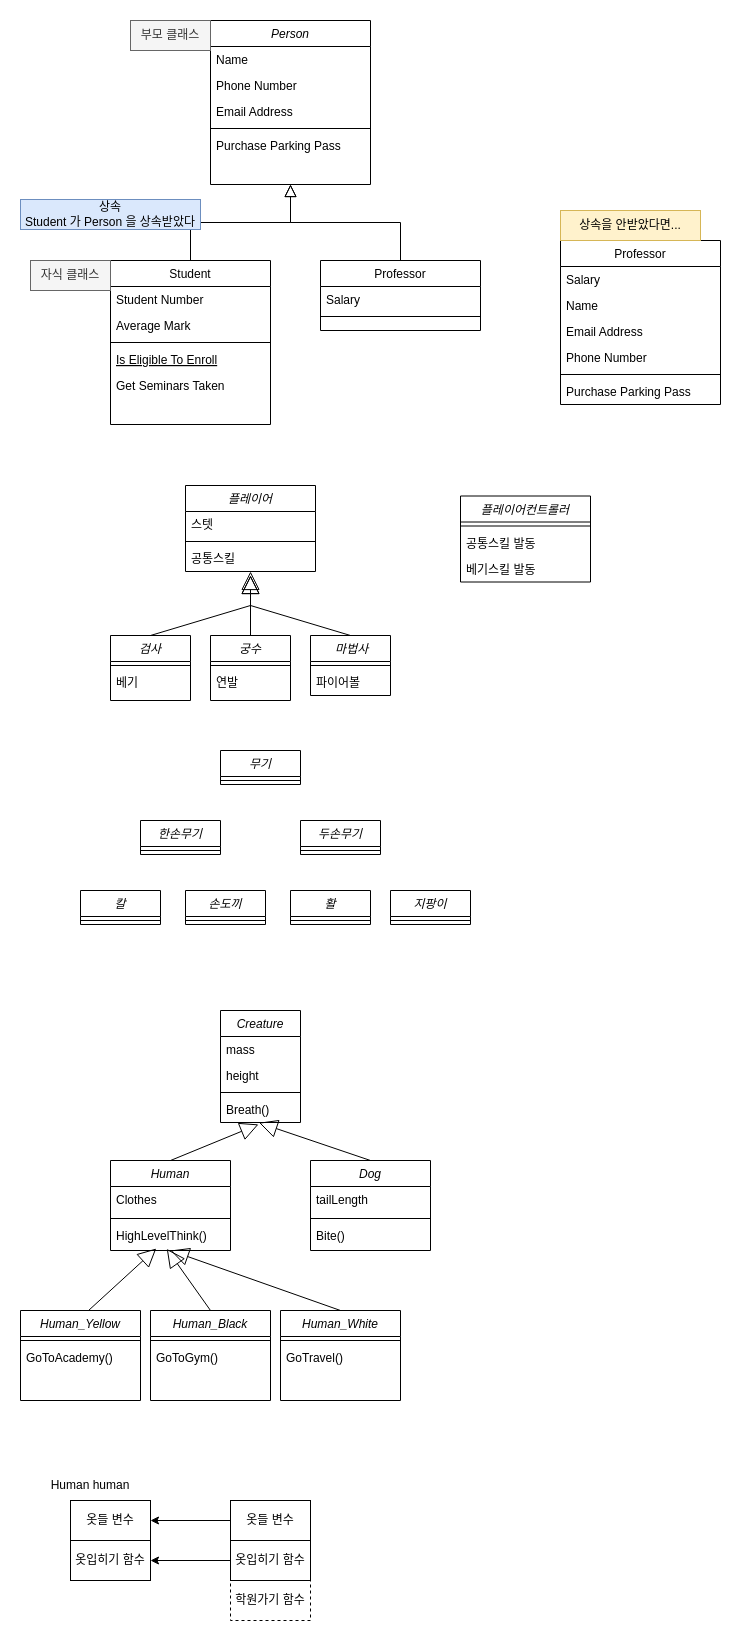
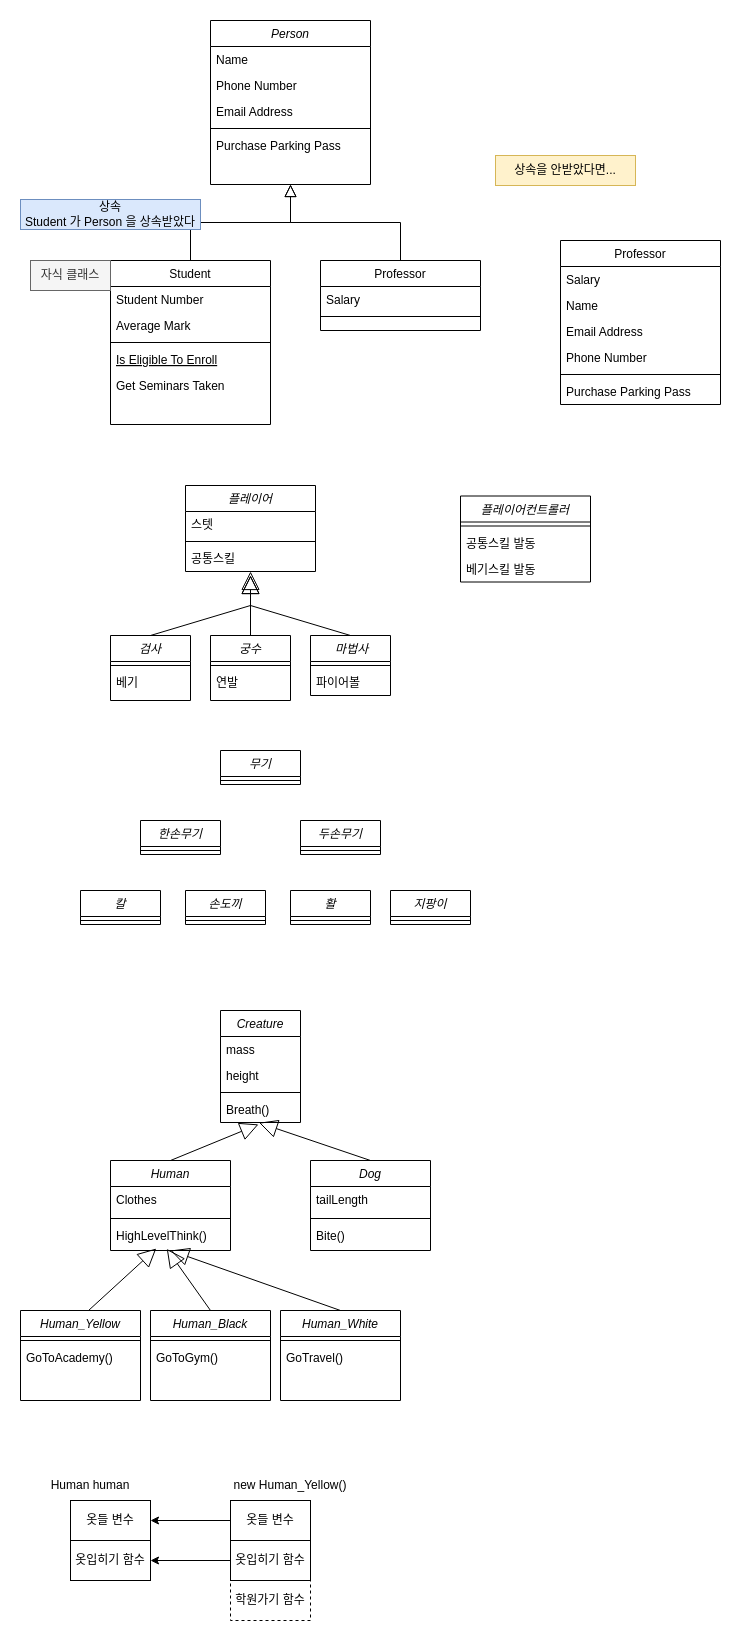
node "부모 클래스": removed
node "상속을 안받았다면...": moved (631, 226) -> (566, 171)
node "new Human_Yellow()": added
